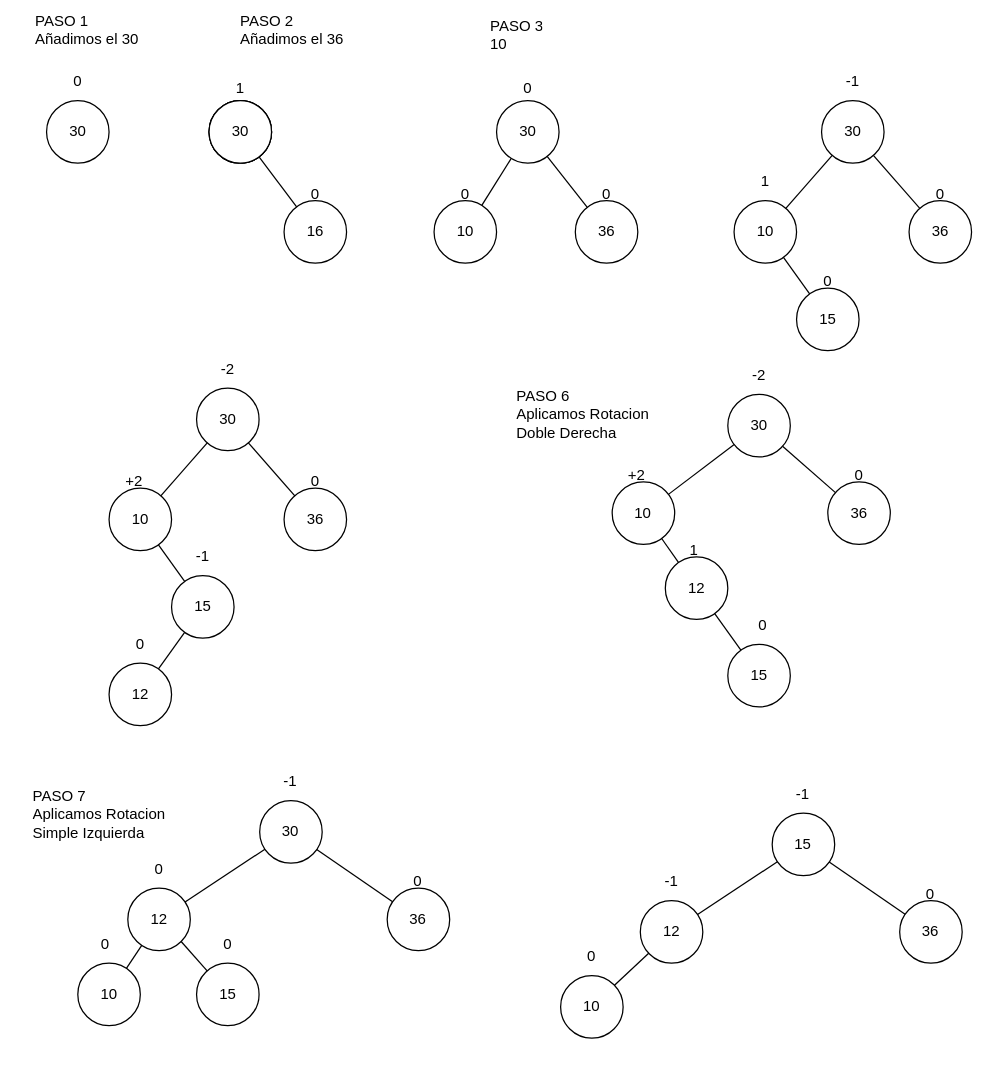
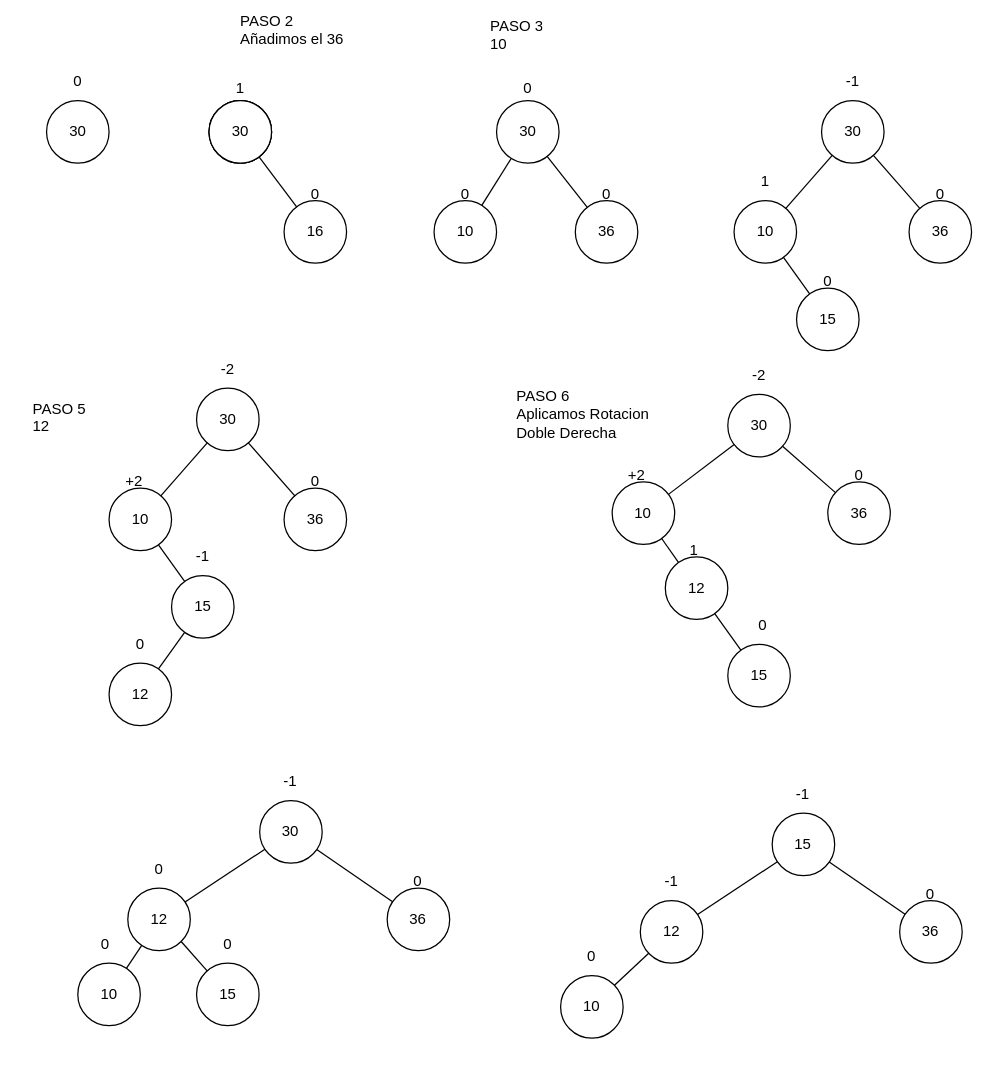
node "PASO 1 Añadimos el 30": removed
node "PASO 5 12": added
node "PASO 7 Aplicamos Rotacion Simple Izquierda": removed
